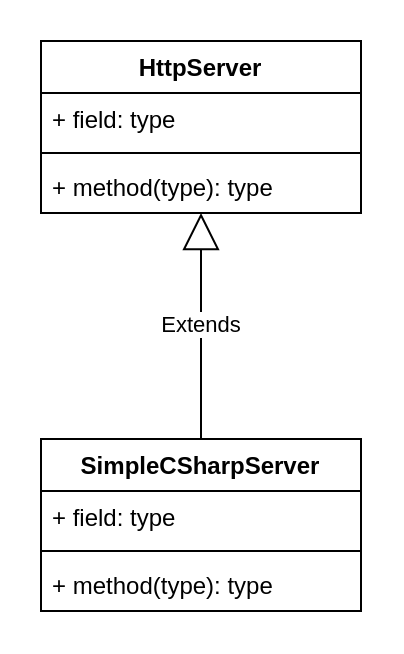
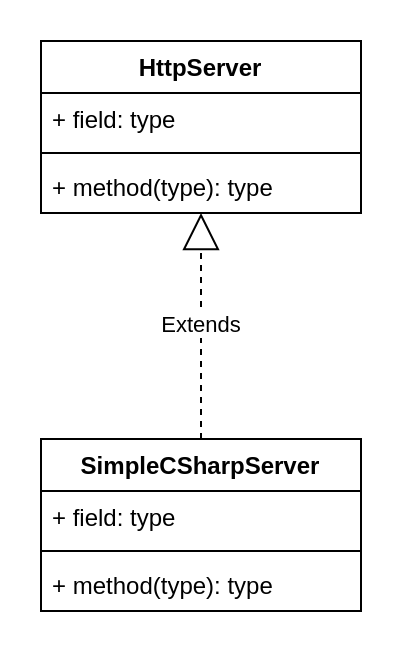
edge "SimpleCSharpServer" -> "HttpServer": style solid -> dashed
